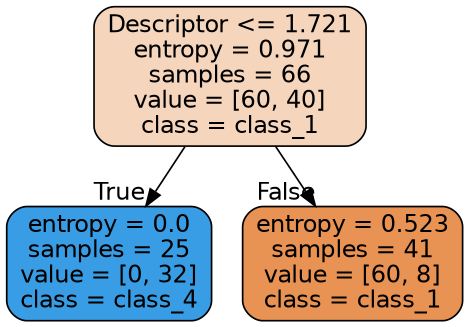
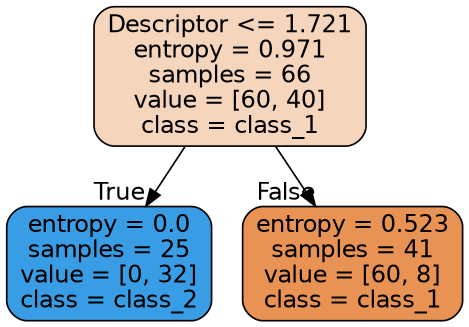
node "entropy = 0.0 samples = 25 value = [0, 32] class = class_4": label "entropy = 0.0 samples = 25 value = [0, 32] class = class_4" -> "entropy = 0.0 samples = 25 value = [0, 32] class = class_2"
